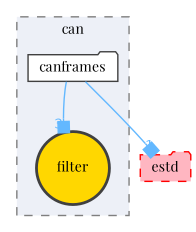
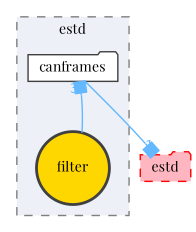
cluster "can": label "can" -> "estd"
edge "canframes" -> "filter": reversed
